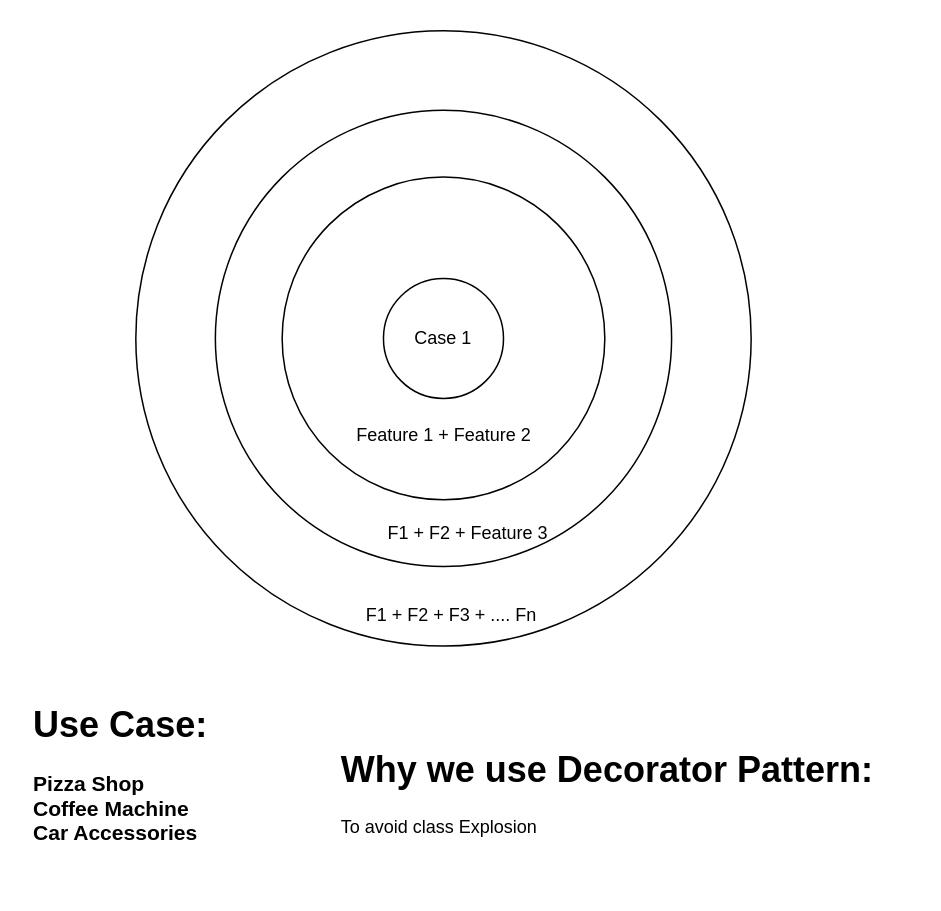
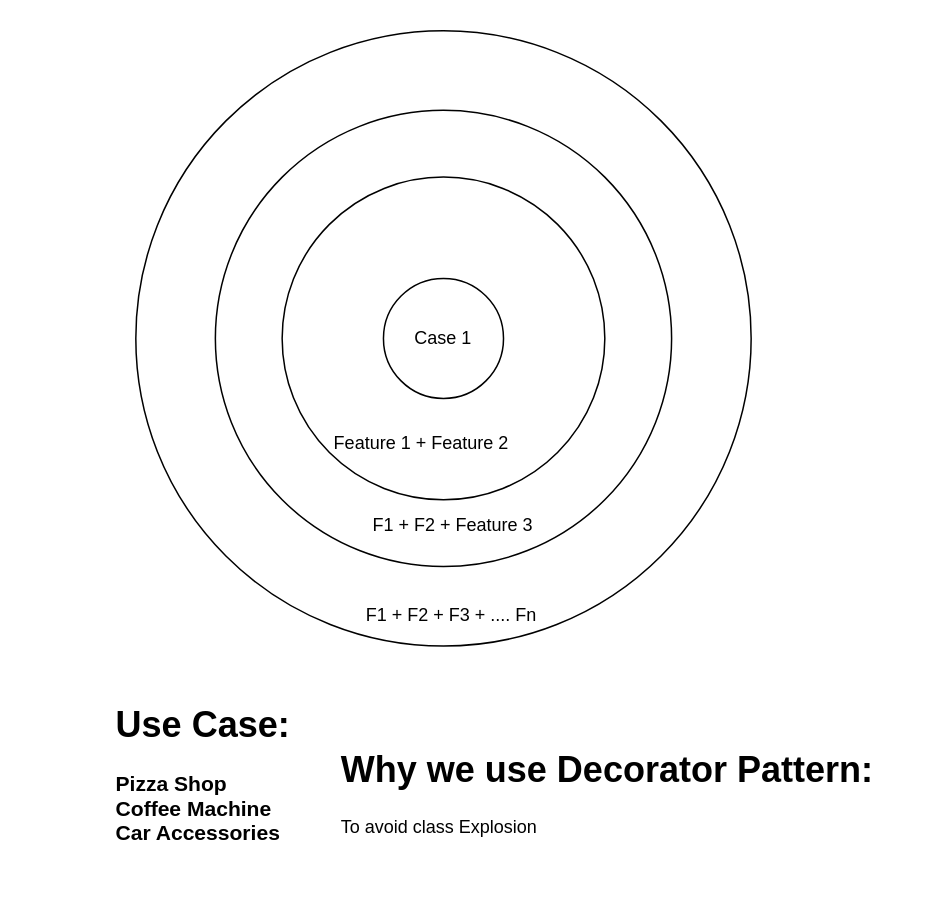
node "Feature 1 + Feature 2": moved (443, 436) -> (421, 443)
node "F1 + F2 + Feature 3": moved (467, 533) -> (452, 526)
node "Use Case:Pizza Shop Coffee Machine Car Accessories": moved (136, 773) -> (218, 773)
